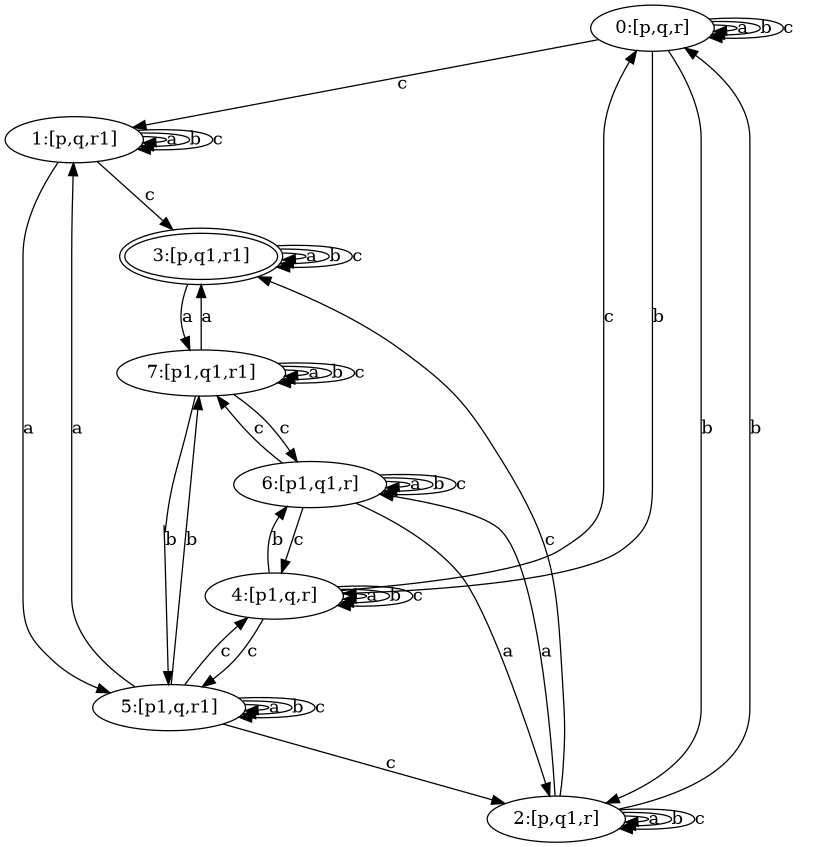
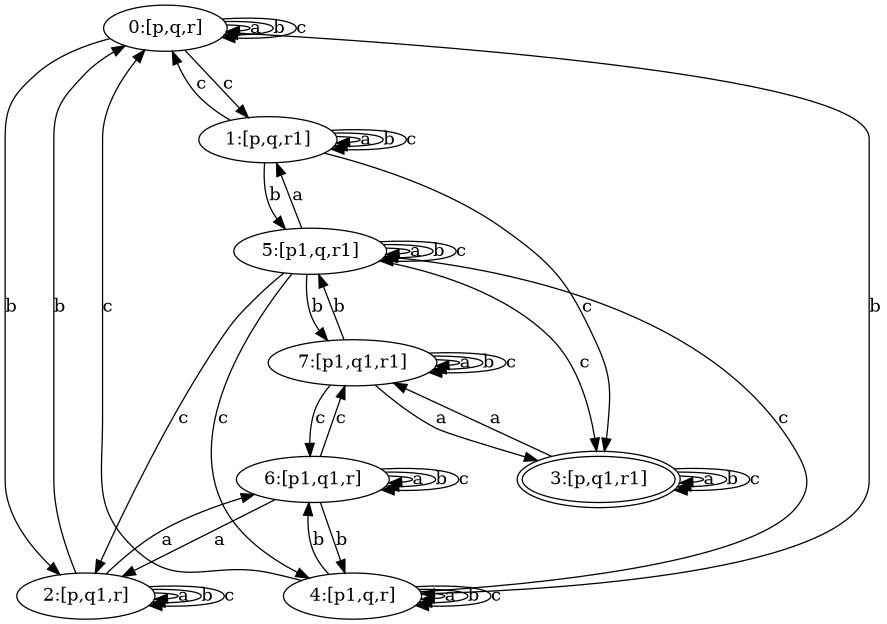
edge "1:[p,q,r1]" -> "0:[p,q,r]": added, label "c"
edge "1:[p,q,r1]" -> "5:[p1,q,r1]": label "a" -> "b"
edge "2:[p,q1,r]" -> "3:[p,q1,r1]": now "5:[p1,q,r1]" -> "3:[p,q1,r1]"
edge "6:[p1,q1,r]" -> "4:[p1,q,r]": label "c" -> "b"
